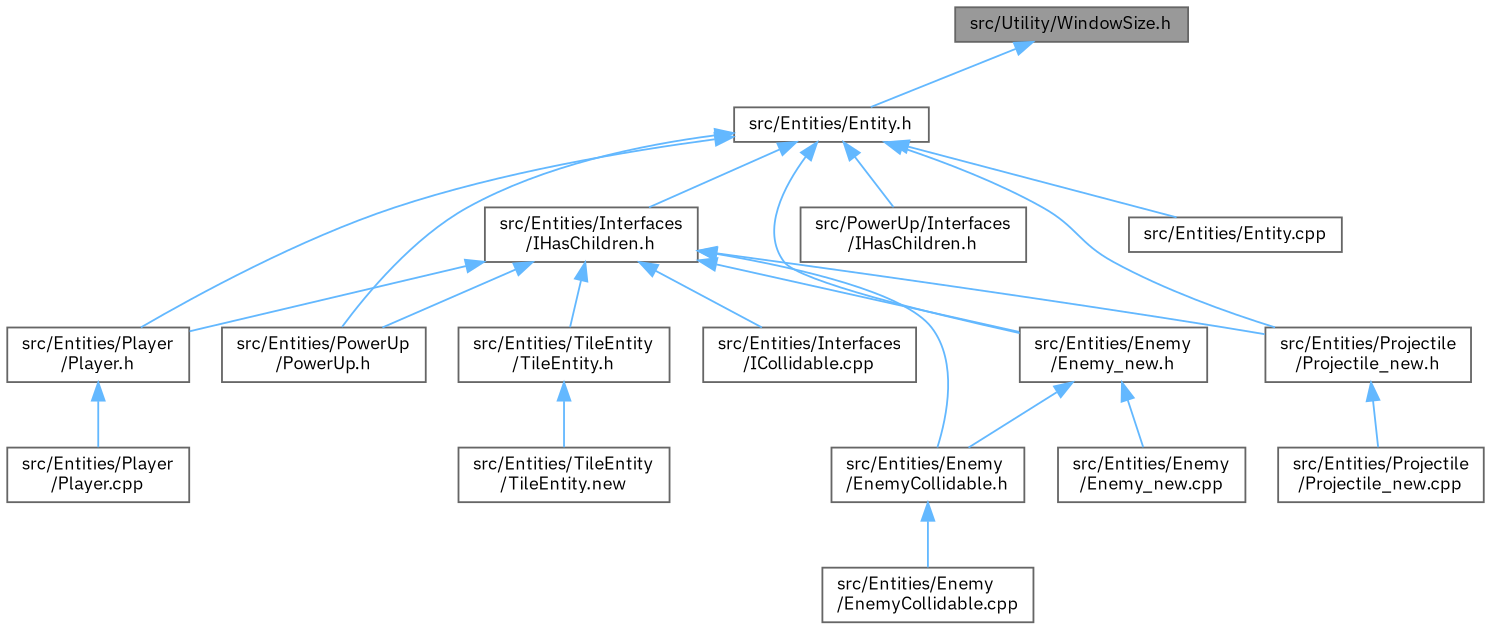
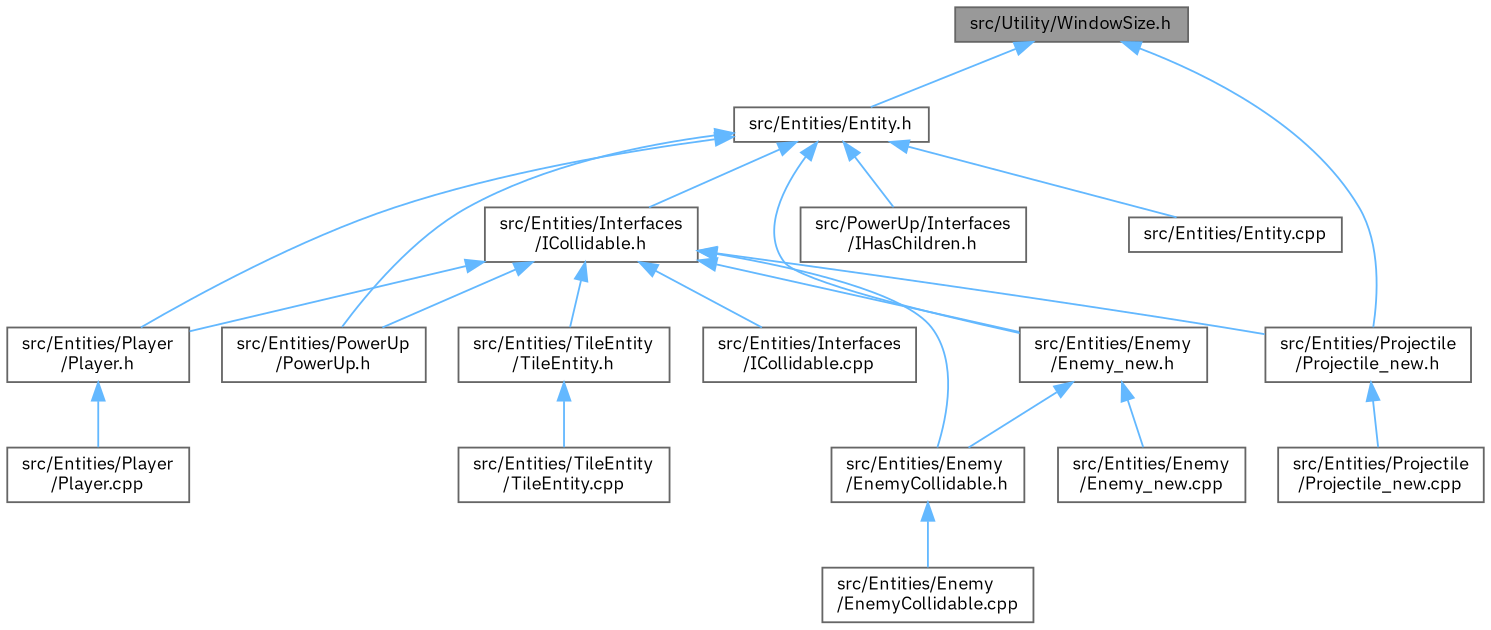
node "src/Entities/Interfaces /IHasChildren.h": label "src/Entities/Interfaces /IHasChildren.h" -> "src/Entities/Interfaces /ICollidable.h"
edge "src/Entities/Projectile /Projectile_new.h" -> "src/Entities/Entity.h": now "src/Entities/Projectile /Projectile_new.h" -> "src/Utility/WindowSize.h"
node "src/Entities/TileEntity /TileEntity.new": label "src/Entities/TileEntity /TileEntity.new" -> "src/Entities/TileEntity /TileEntity.cpp"
